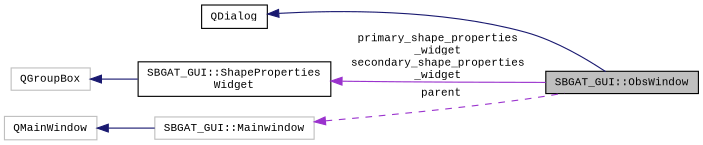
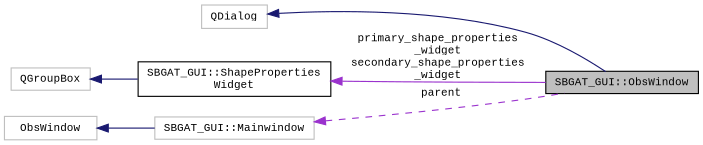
node "QDialog": color black -> grey75
node "QMainWindow": label "QMainWindow" -> "ObsWindow"
